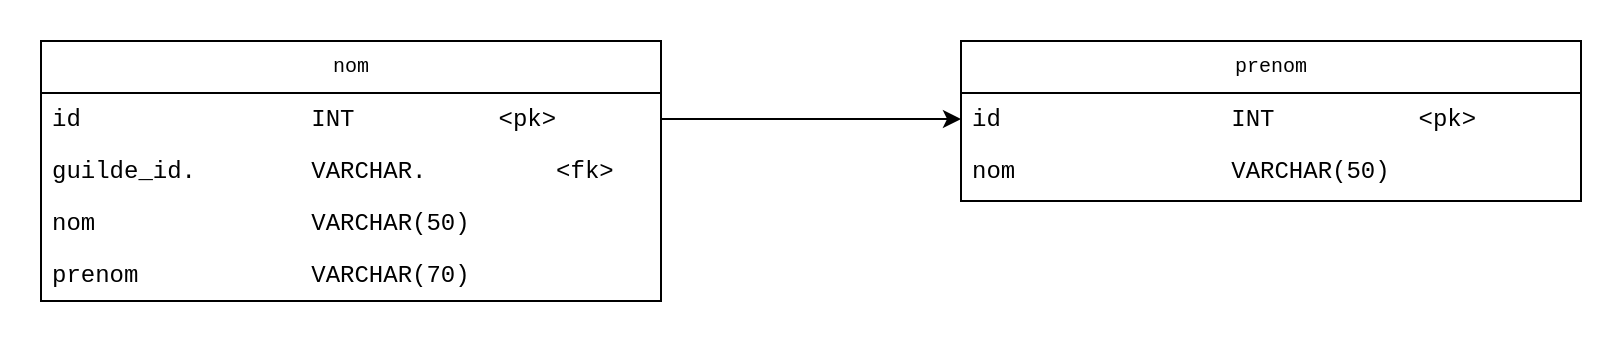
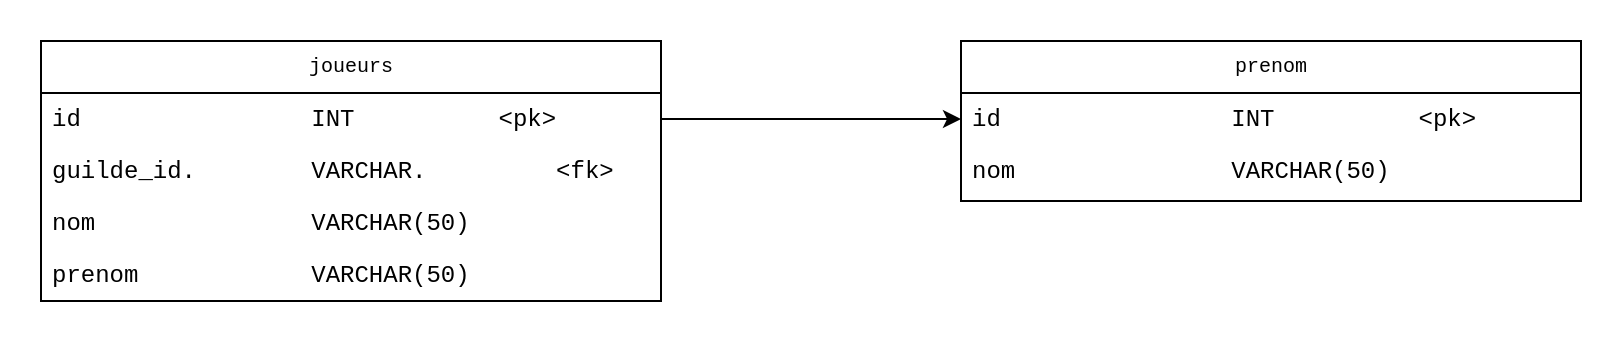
node "nom": label "nom" -> "joueurs"
node "prenom VARCHAR(70)": label "prenom VARCHAR(70)" -> "prenom VARCHAR(50)"
